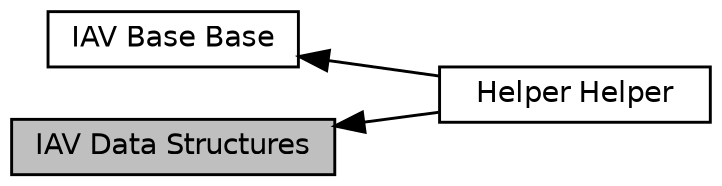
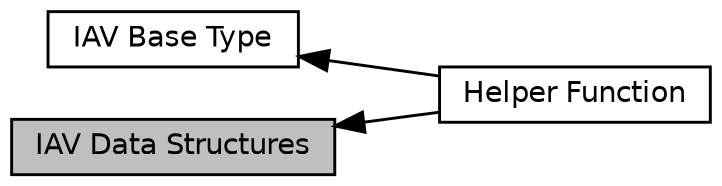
node "IAV Base Base": label "IAV Base Base" -> "IAV Base Type"
node "Helper Helper": label "Helper Helper" -> "Helper Function"
